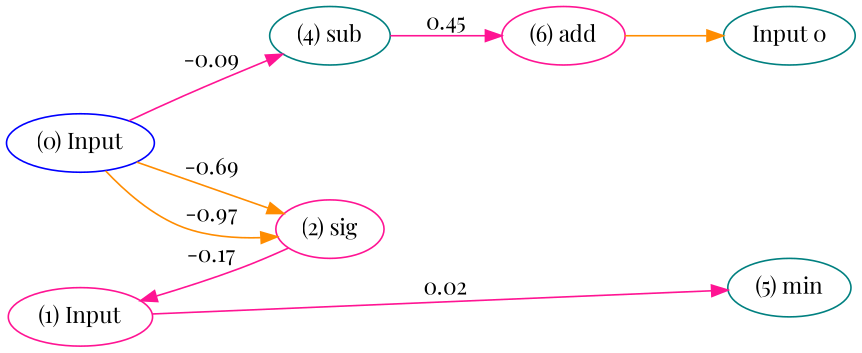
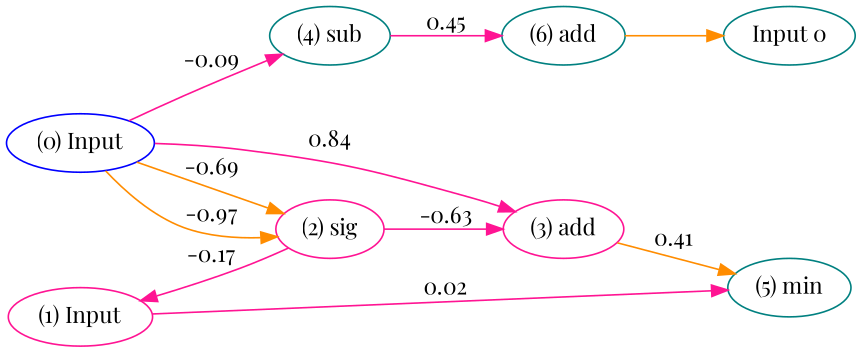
node "(6) add": color deeppink -> teal
node "(3) add": added
